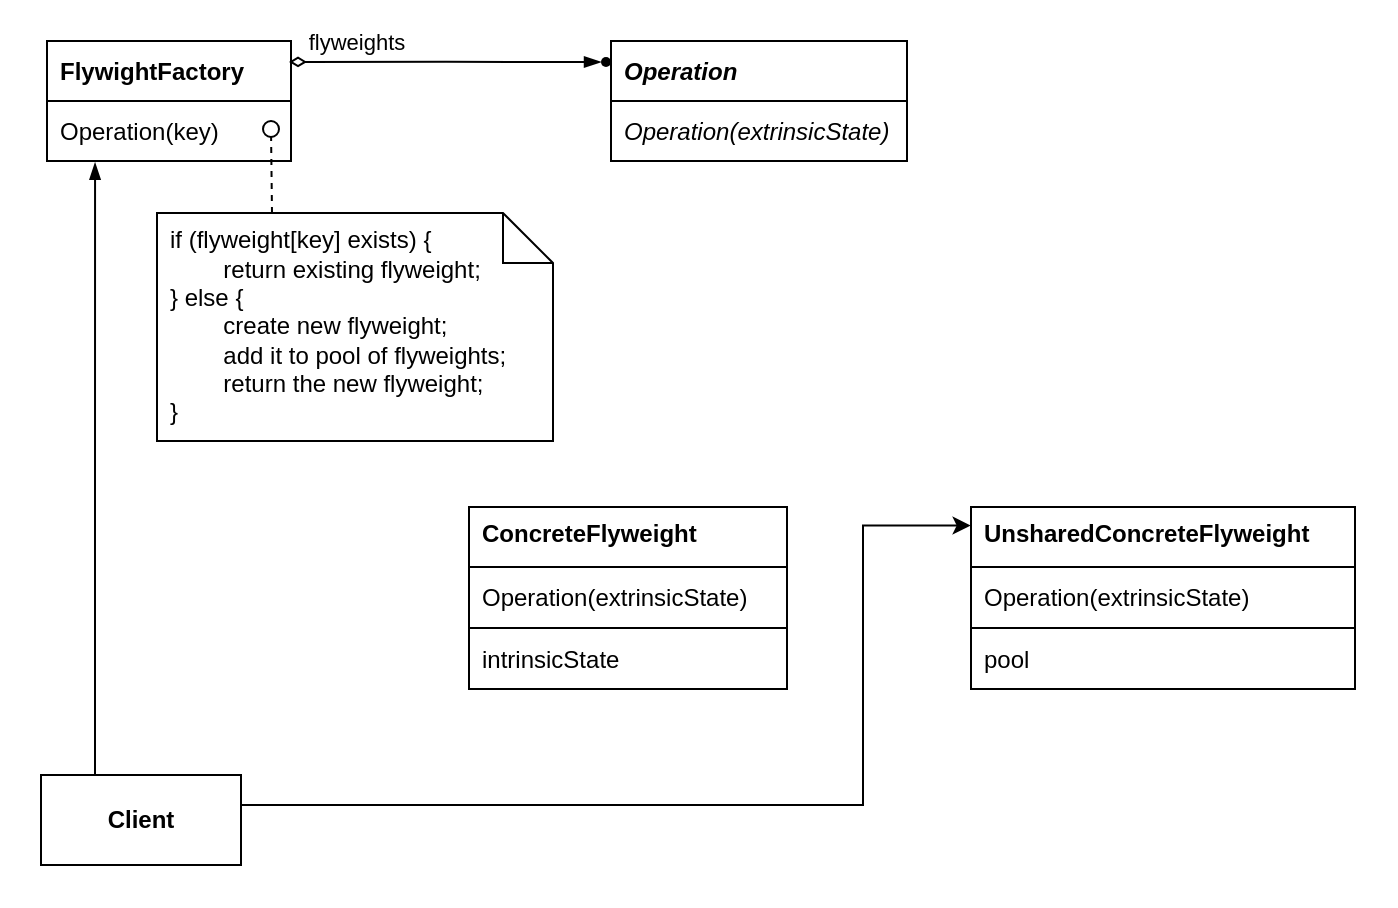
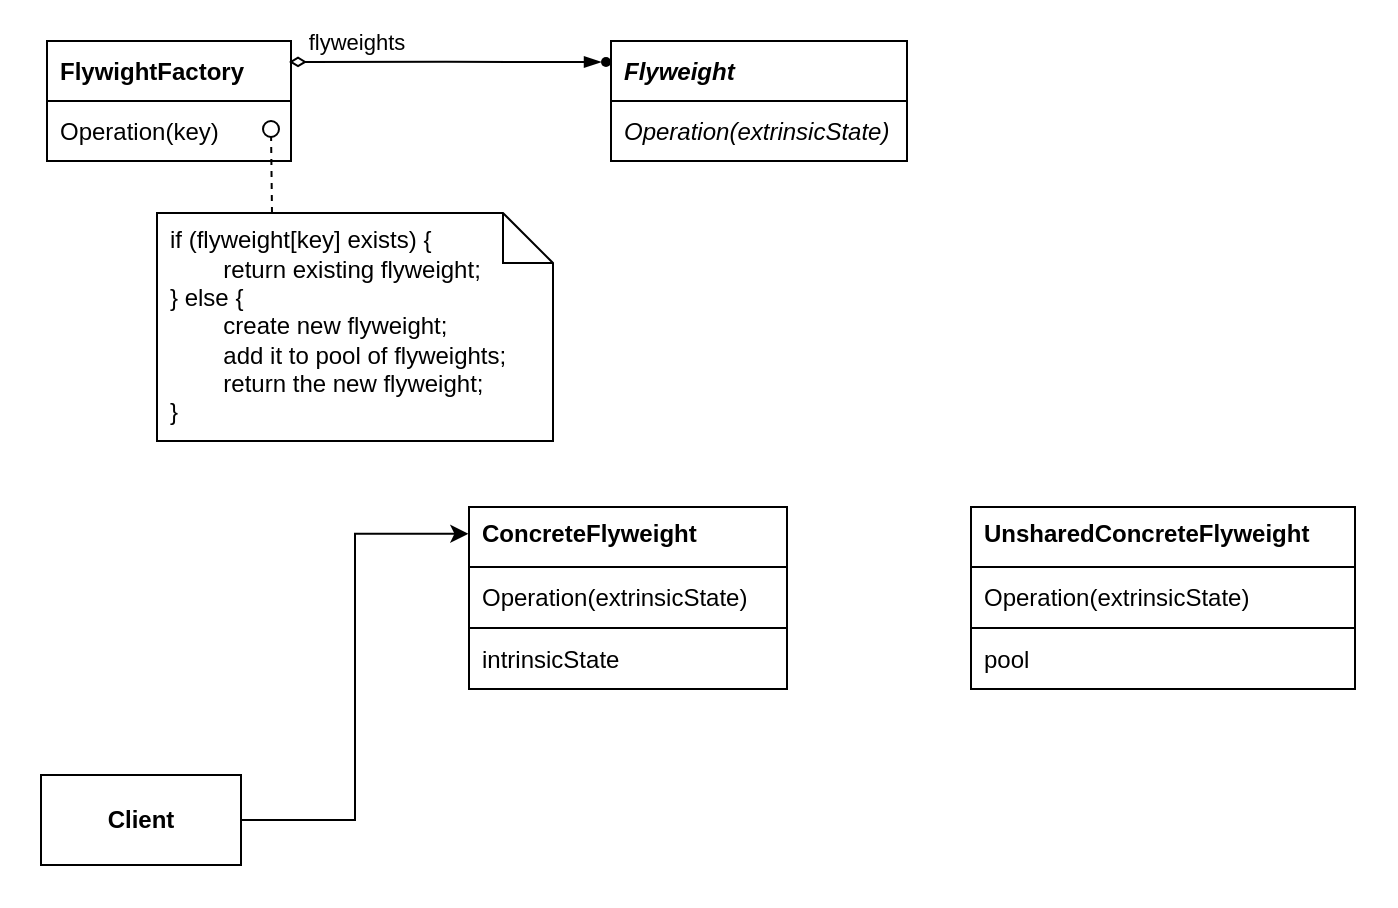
node "Operation": label "Operation" -> "Flyweight"
edge "Client" -> "Operation(key)": removed
edge "Client" -> "ConcreteFlyweight": added
edge "Client" -> "UnsharedConcreteFlyweight": removed
